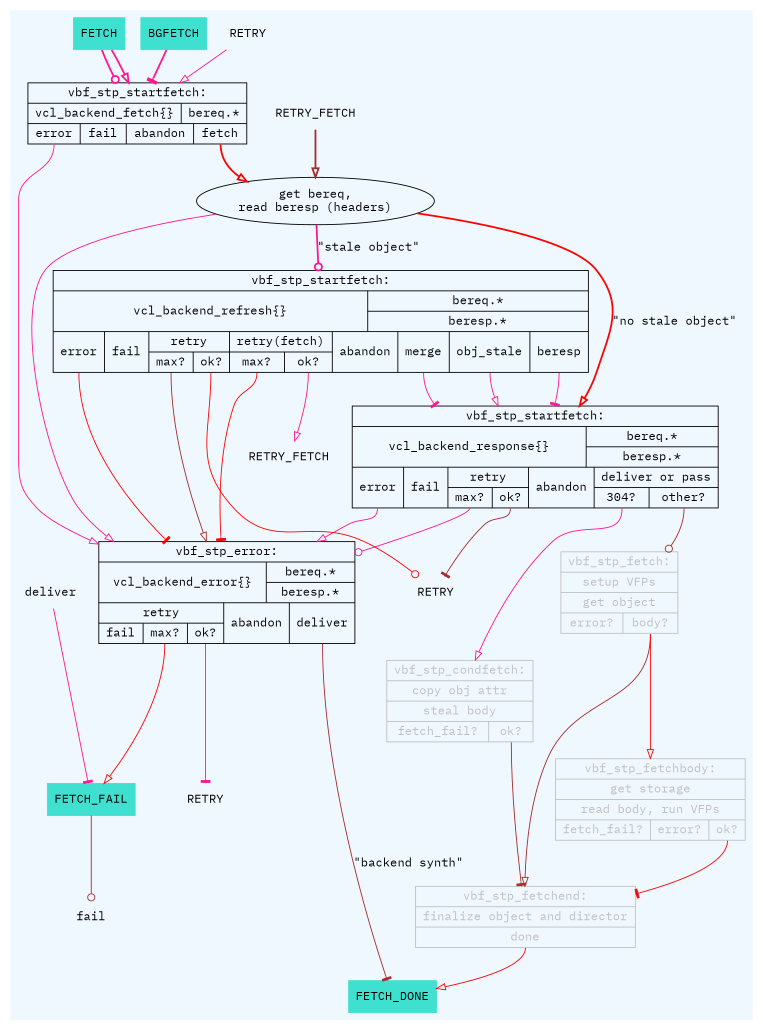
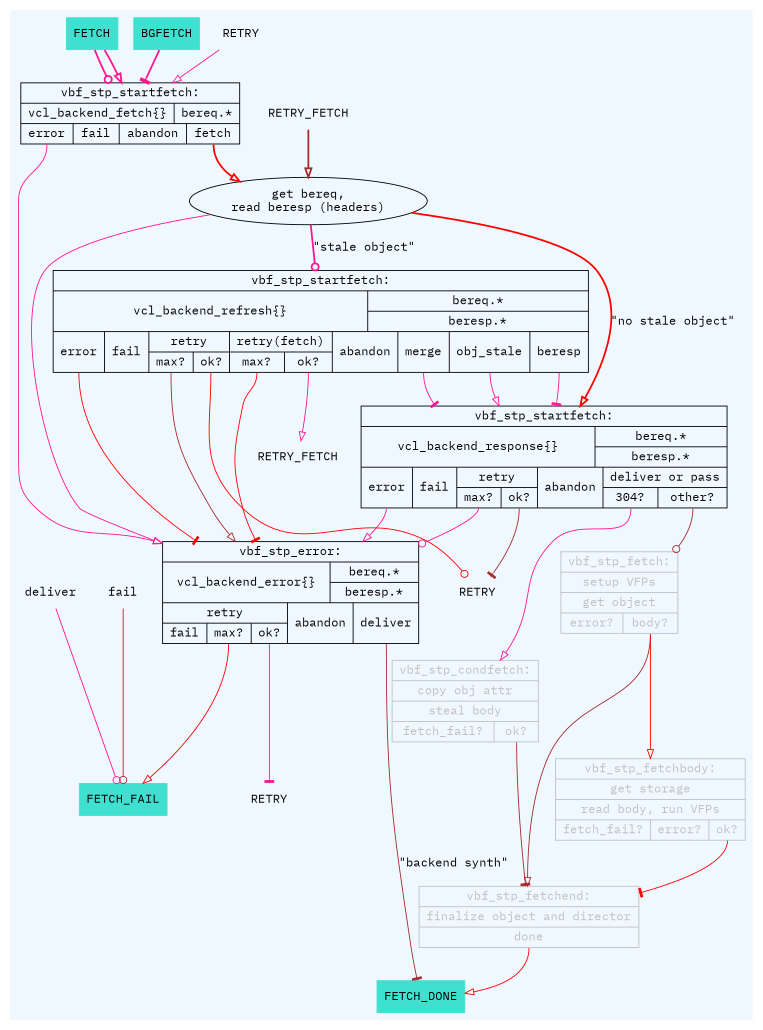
edge "deliver" -> "FETCH_FAIL": arrowhead tee -> odot
edge "FETCH_FAIL" -> "fail": reversed
